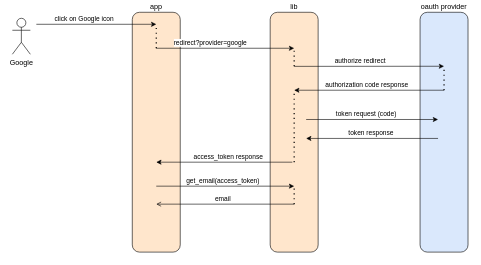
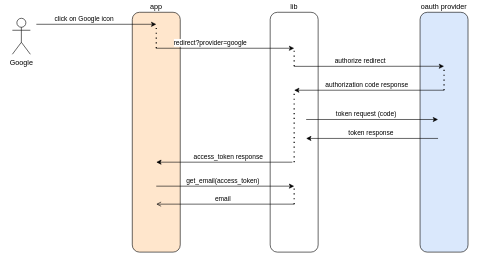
node "lib": fillcolor #ffe6cc -> #ffffff
